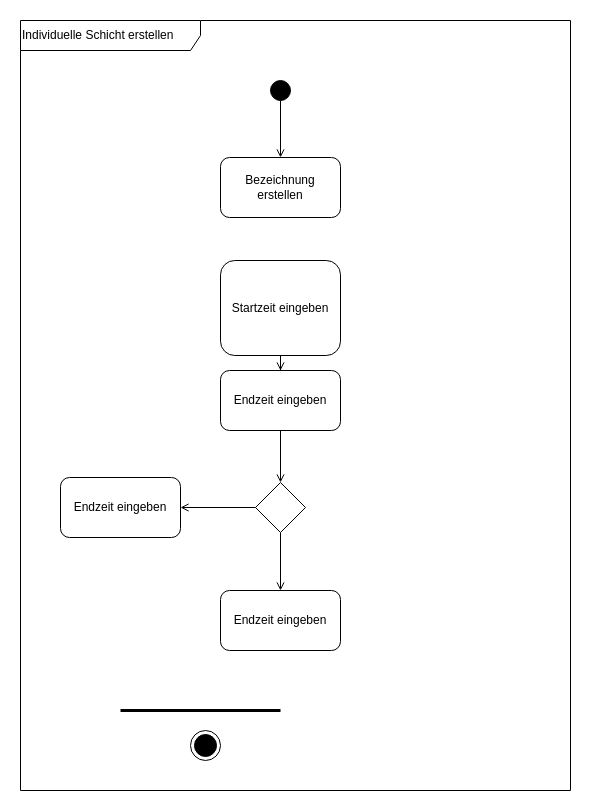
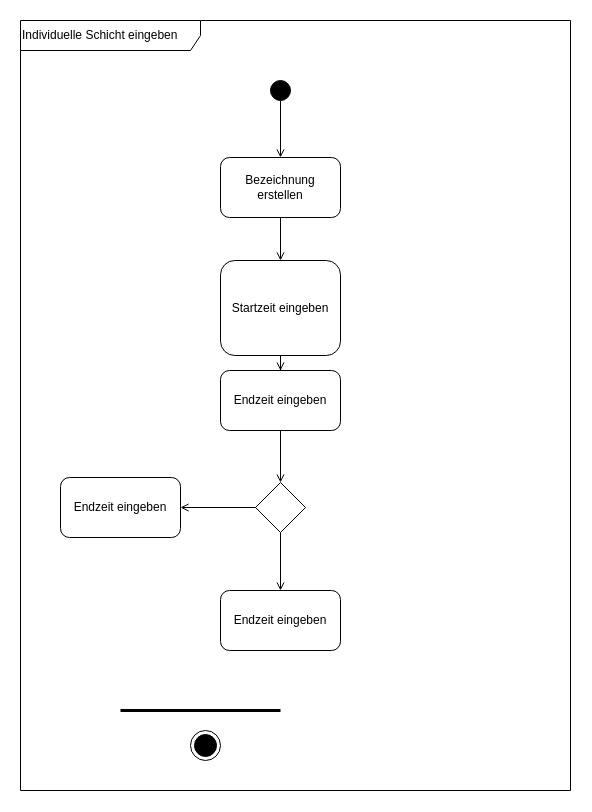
node "Individuelle Schicht erstellen": label "Individuelle Schicht erstellen" -> "Individuelle Schicht eingeben"
edge "Bezeichnung erstellen" -> "Startzeit eingeben": added
